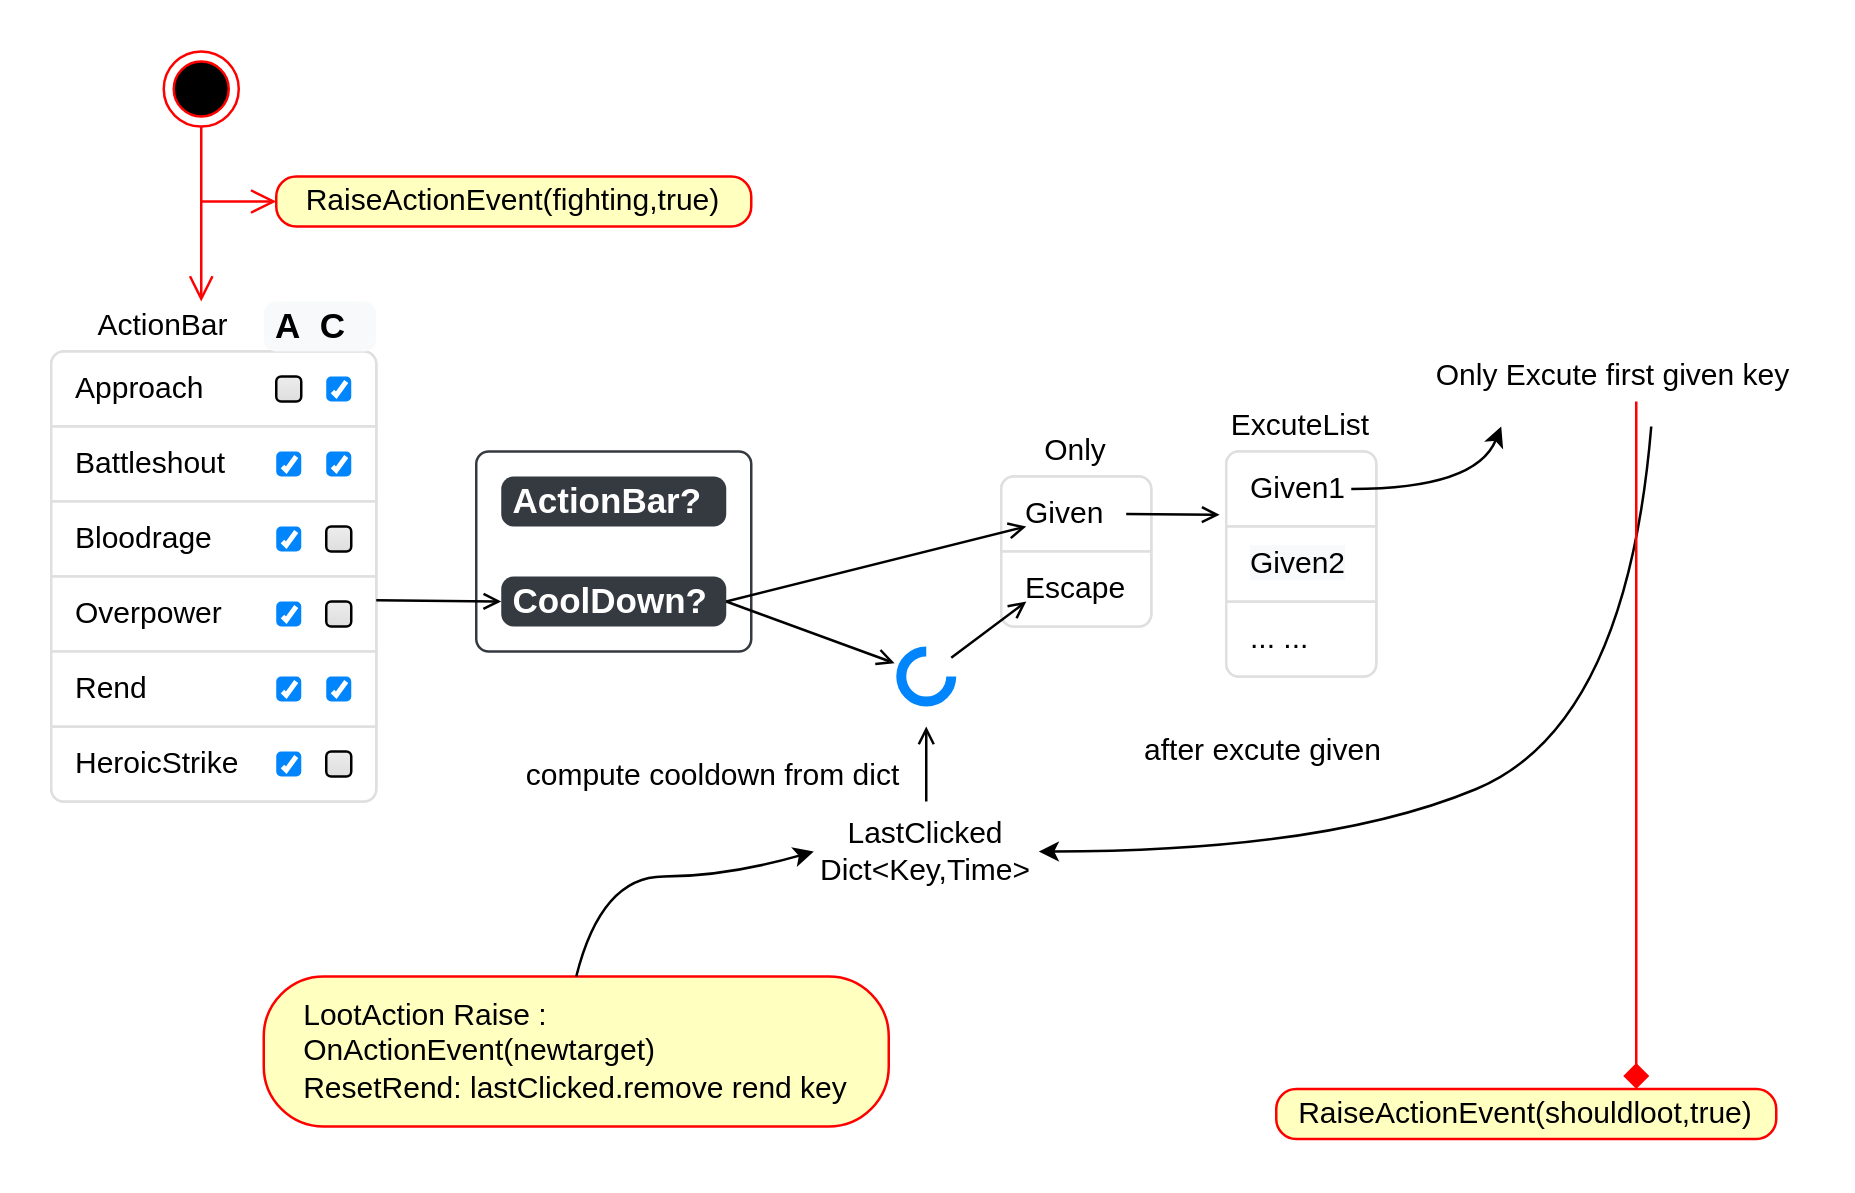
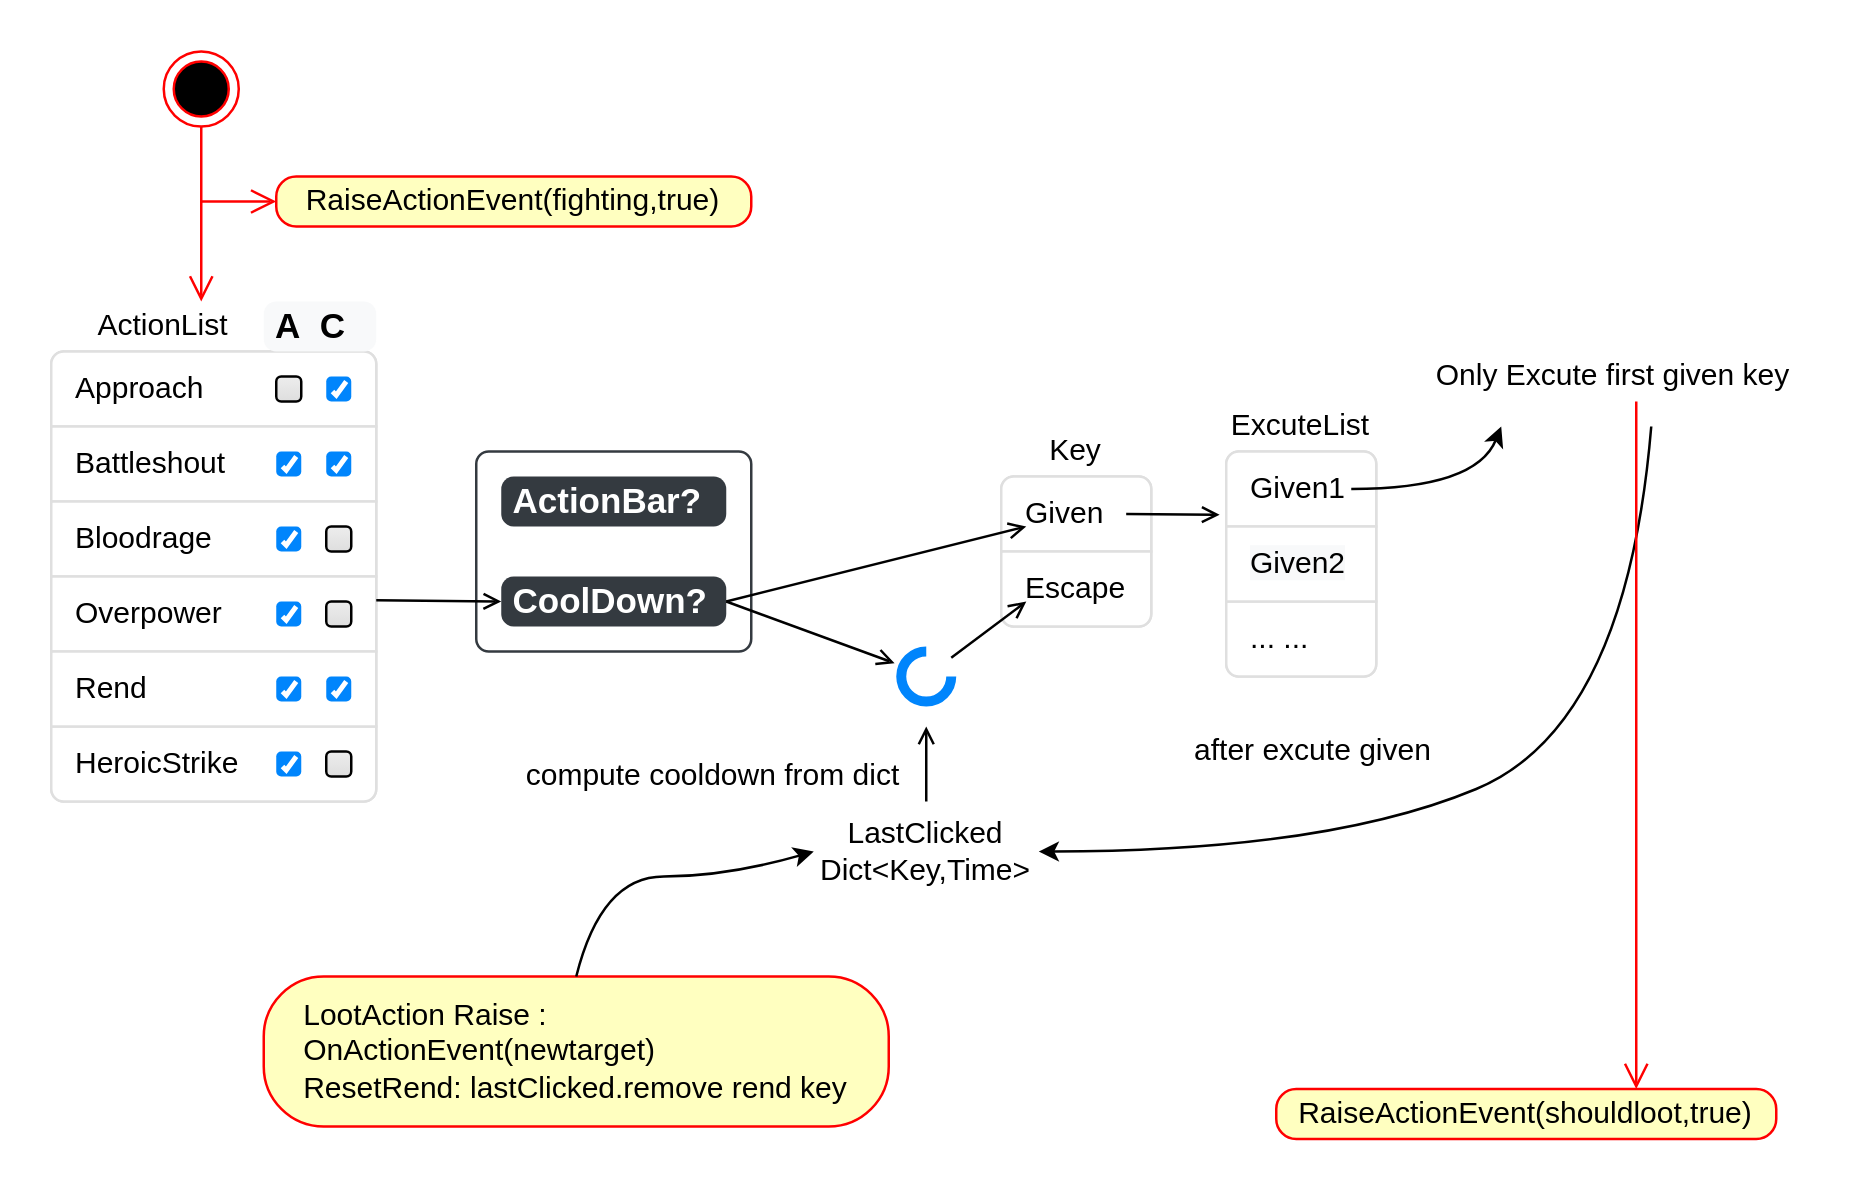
node "ActionBar": label "ActionBar" -> "ActionList"
node "Only": label "Only" -> "Key"
node "after excute given": moved (1264, 751) -> (1314, 751)
edge "Only Excute first given key" -> "RaiseActionEvent(shouldloot,true)": arrowhead diamond -> open
